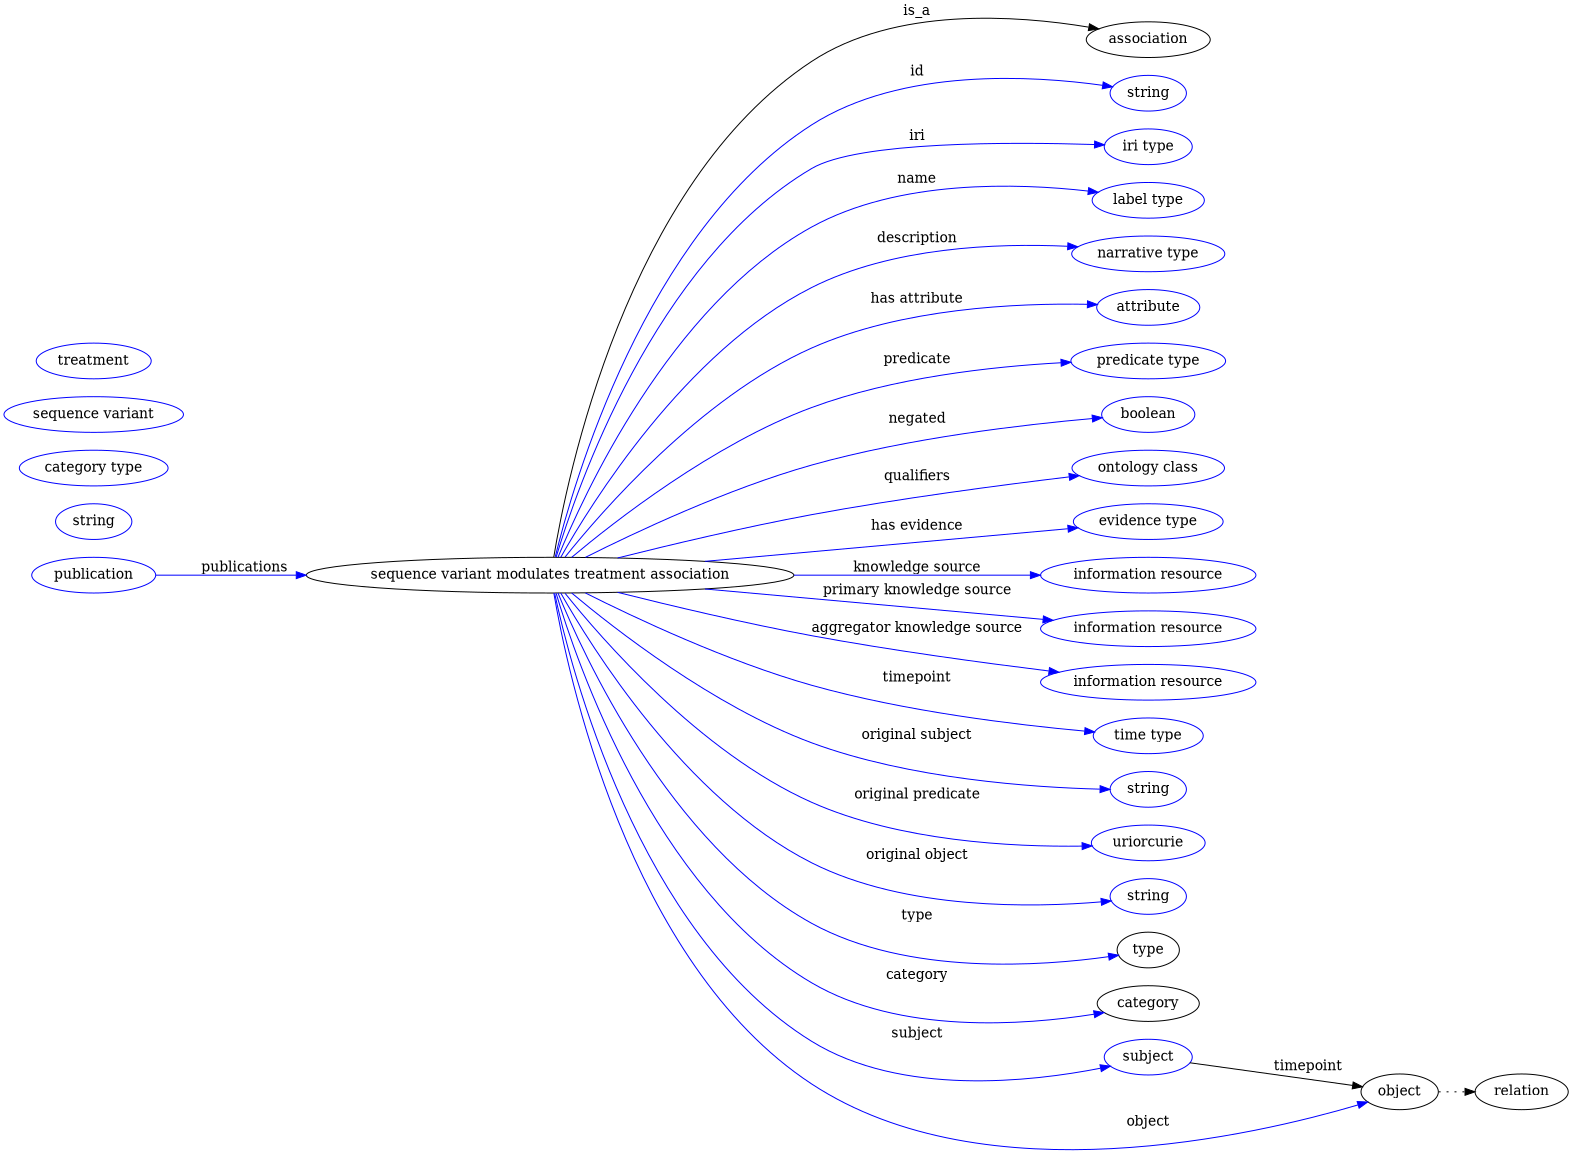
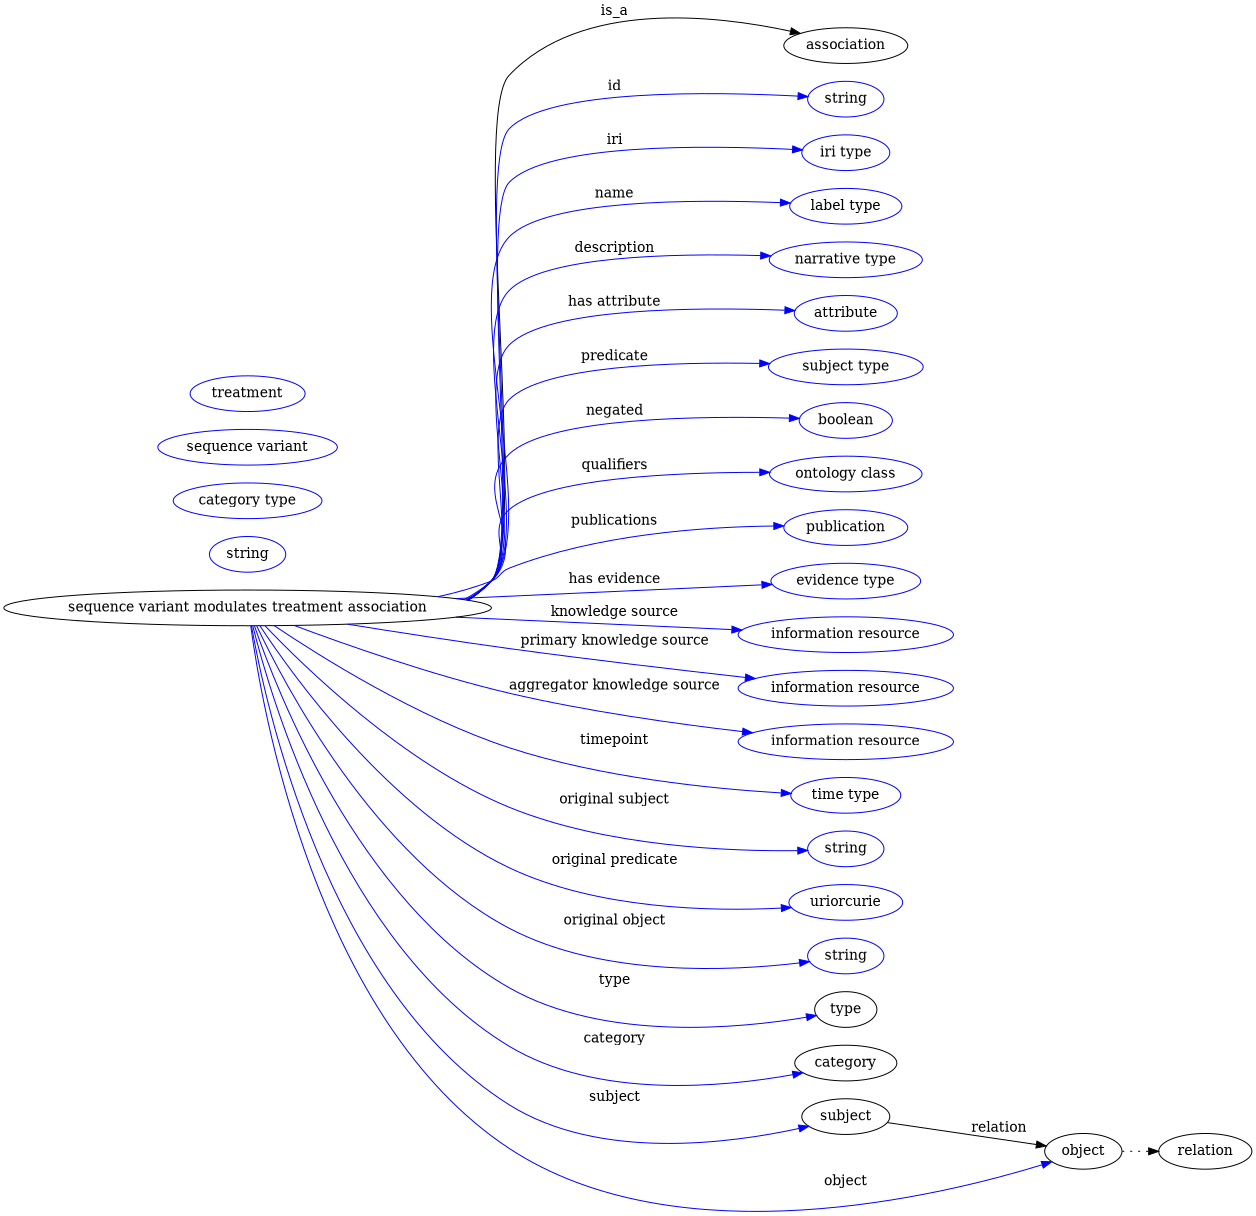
node "predicate type": label "predicate type" -> "subject type"
edge "publication" -> "sequence variant modulates treatment association": reversed
node "subject": color blue -> black
edge "subject" -> "object": label "timepoint" -> "relation"
